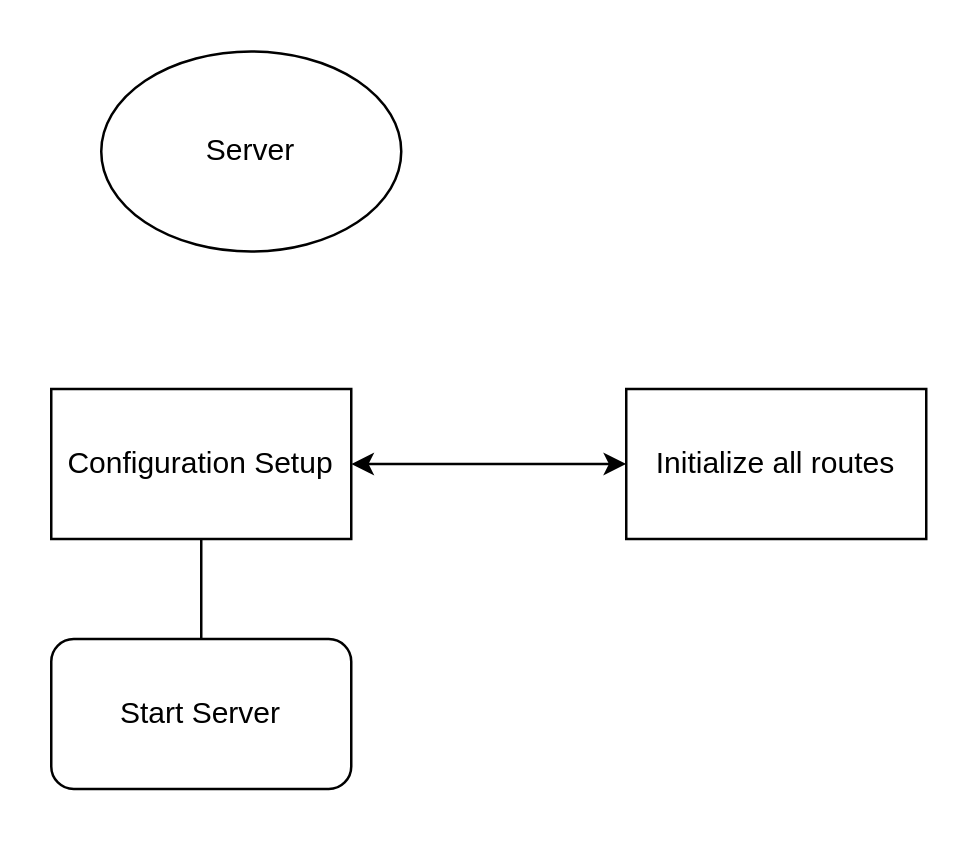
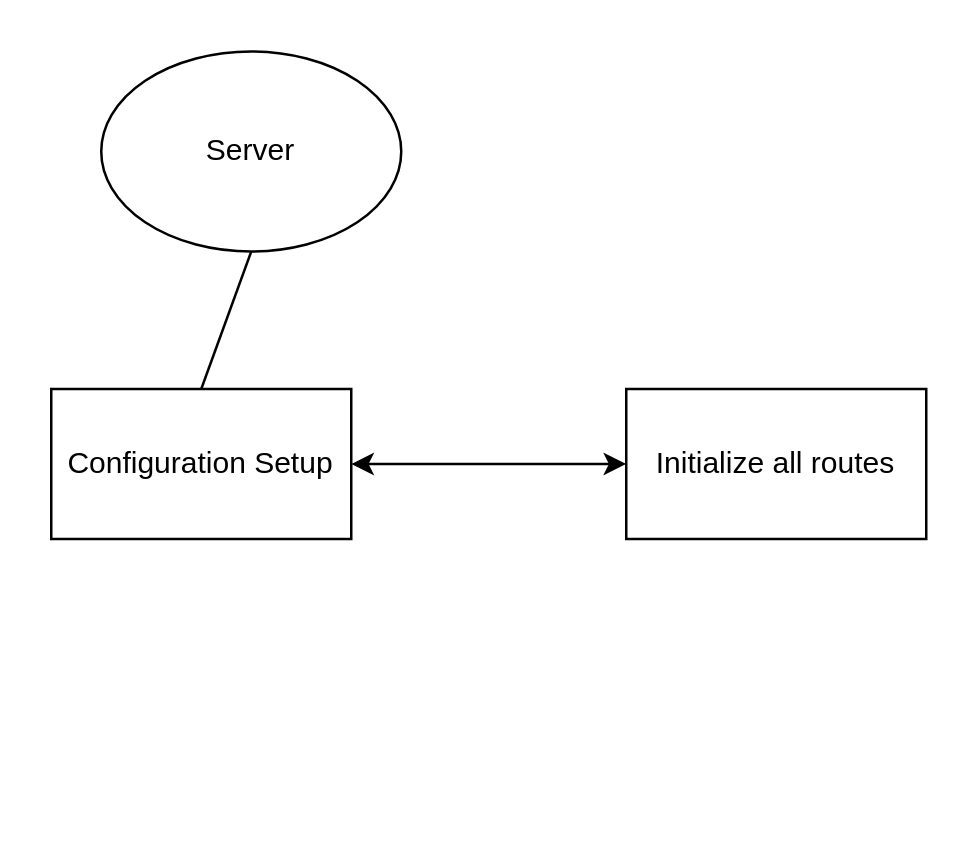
edge "Server" -- "Configuration Setup": added
edge "Configuration Setup" -- "Start Server": removed
node "Start Server": removed
